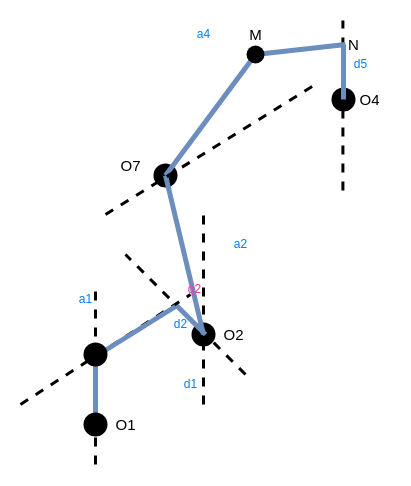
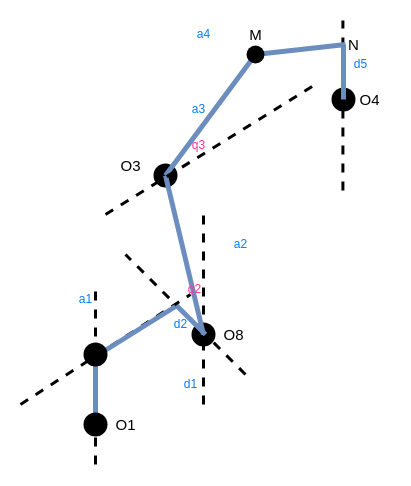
node "a3": added
node "q3": added
node "O7": label "O7" -> "O3"
node "O2": label "O2" -> "O8"
